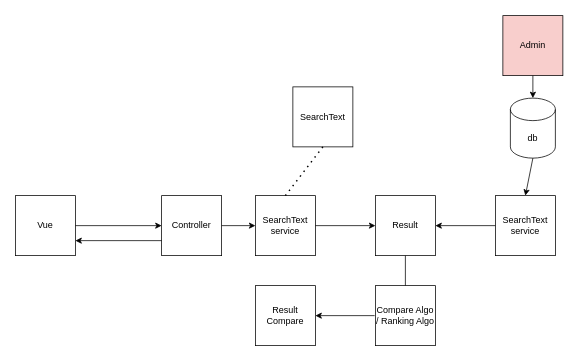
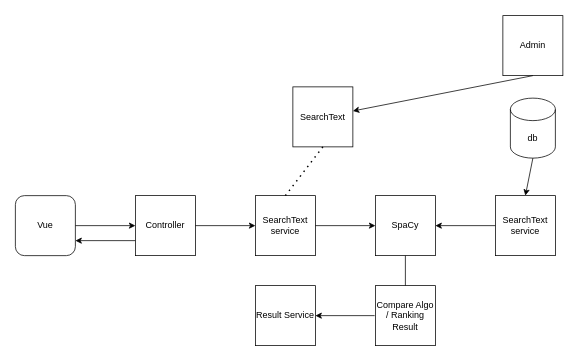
node "Admin": fillcolor #f8cecc -> #ffffff
edge "Admin" -> "db": now "Admin" -> "SearchText"
node "Vue": shape rectangle -> rounded rectangle
node "Controller": moved (192, 225) -> (165, 225)
node "Result": label "Result" -> "SpaCy"
node "Result Compare": label "Result Compare" -> "Result Service"
node "Compare Algo / Ranking Algo": label "Compare Algo / Ranking Algo" -> "Compare Algo / Ranking Result"
